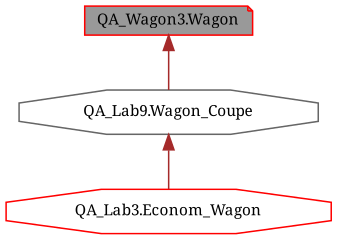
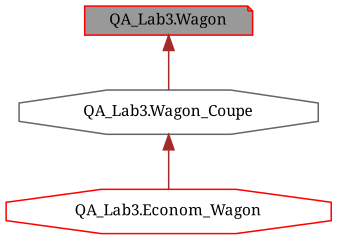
node "QA_Wagon3.Wagon": label "QA_Wagon3.Wagon" -> "QA_Lab3.Wagon"
node "QA_Lab9.Wagon_Coupe": label "QA_Lab9.Wagon_Coupe" -> "QA_Lab3.Wagon_Coupe"
